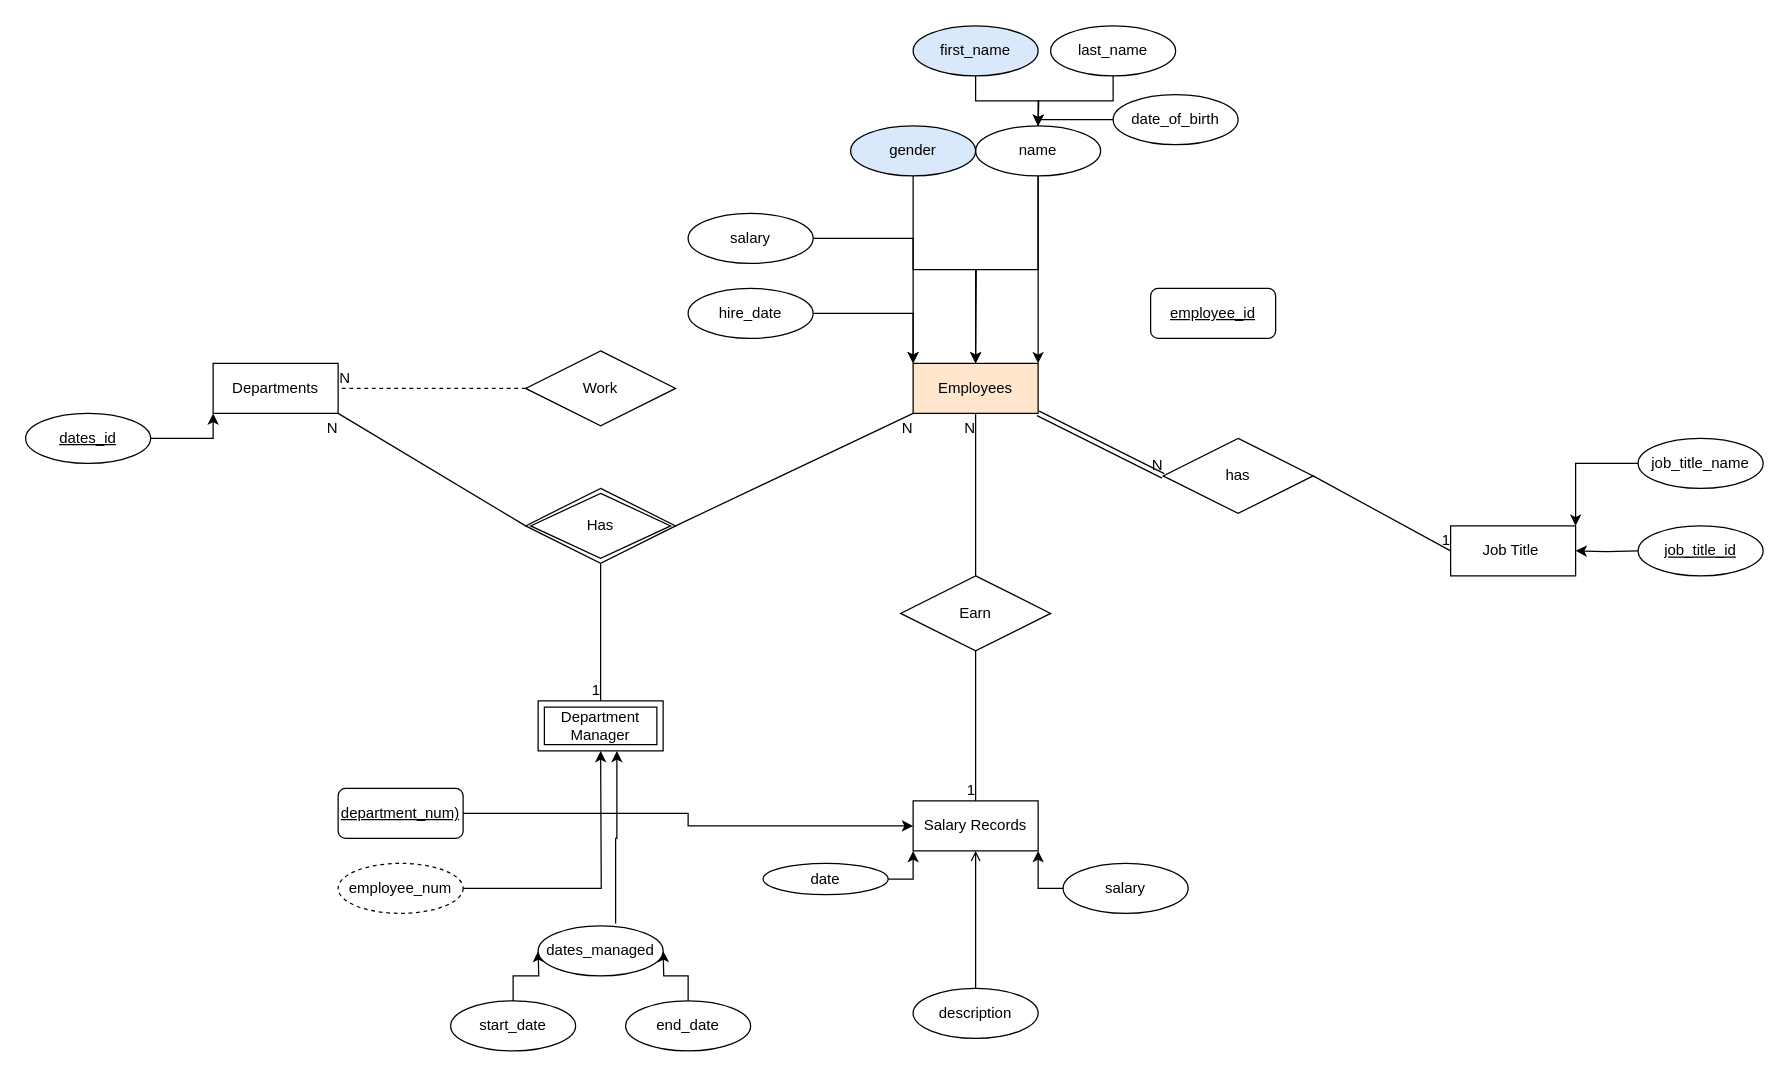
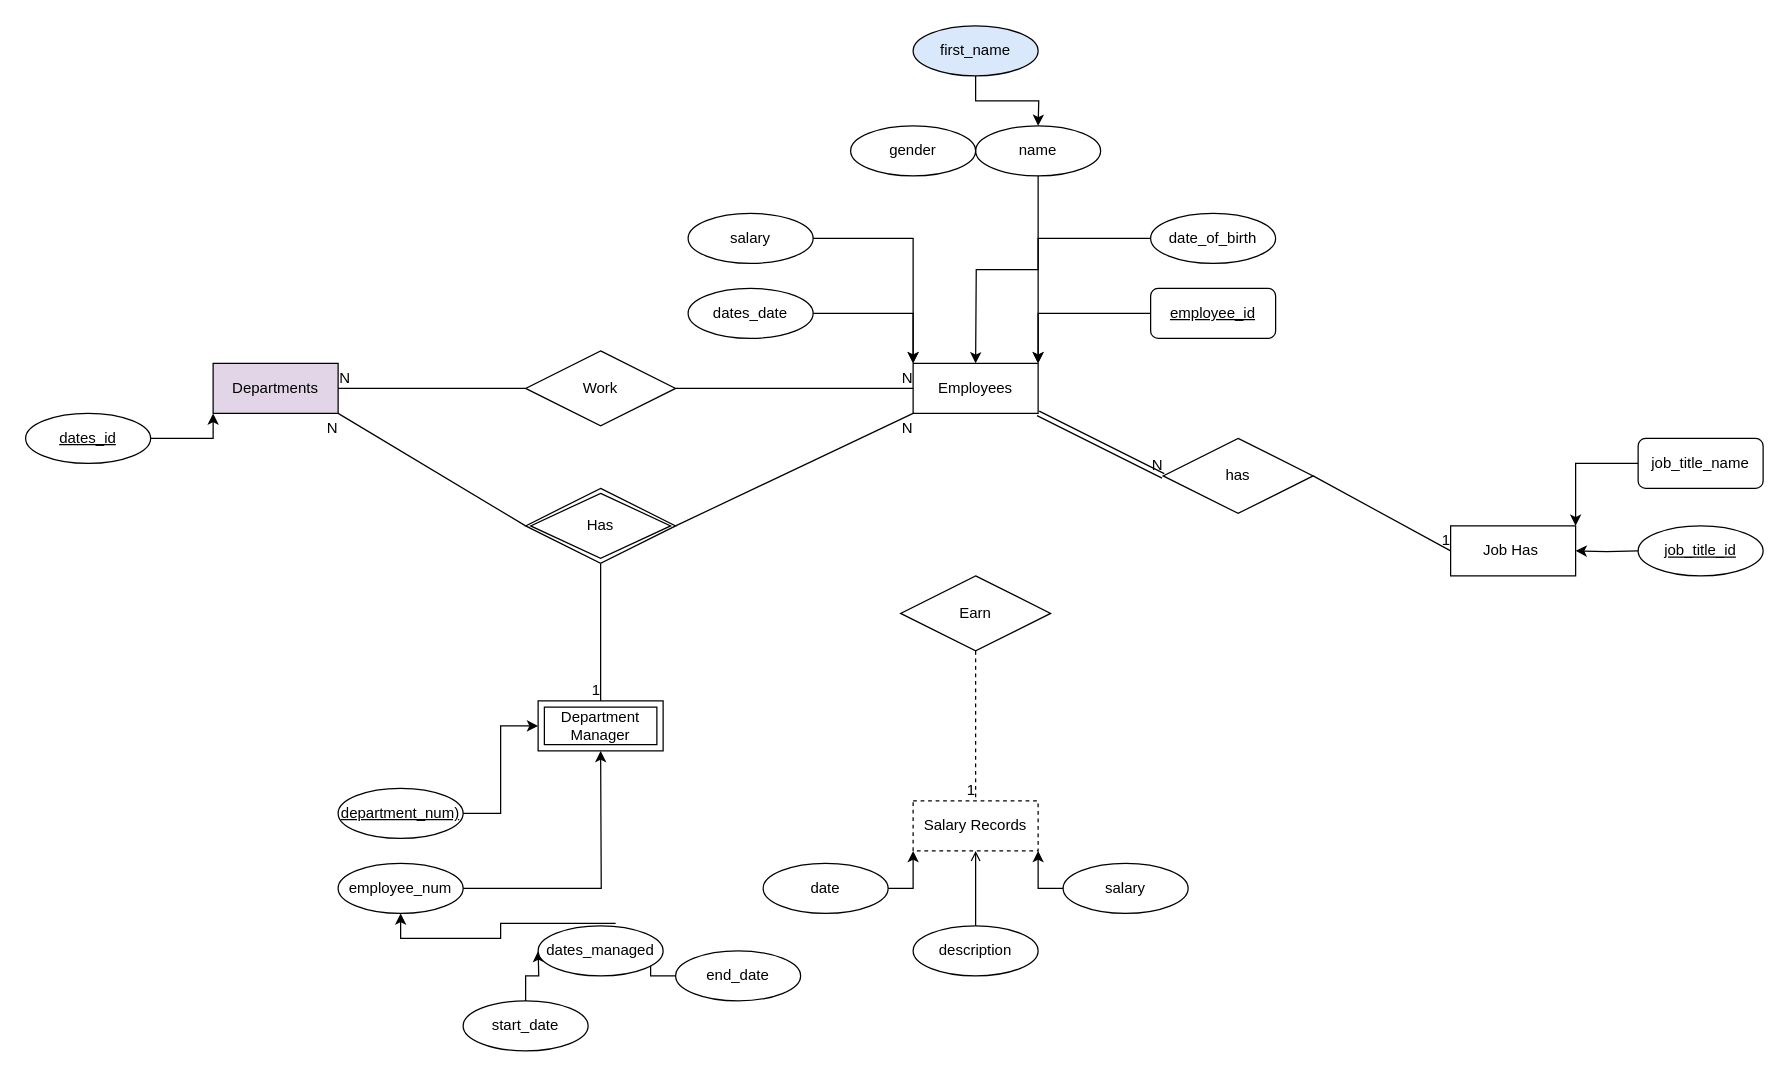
node "last_name": removed
edge "last_name" -> "name": removed
node "date_of_birth": moved (1176, 119) -> (1213, 238)
node "gender": fillcolor #dae8fc -> #ffffff
edge "gender" -> "Employees": removed
node "hire_date": label "hire_date" -> "dates_date"
edge "employee_id" -> "Employees": added
node "Departments": fillcolor #ffffff -> #e1d5e7
edge "Departments" -- "Work": style dashed -> solid
edge "Work" -- "Employees": added, label "N"
node "Employees": fillcolor #ffe6cc -> #ffffff
node "job_title_name": shape ellipse -> rounded rectangle
edge "Employees" -- "Earn": removed, label "N"
node "Job Title": label "Job Title" -> "Job Has"
edge "Earn" -- "Salary Records": style solid -> dashed
node "department_num)": shape rounded rectangle -> ellipse
edge "department_num)" -> "Salary Records": now "department_num)" -> "Department Manager"
node "Salary Records": style solid -> dashed
edge "dates_managed" -> "Department Manager": now "dates_managed" -> "employee_num"
node "date": size 125x31 -> 125x50
node "employee_num": style dashed -> solid
node "description": moved (976, 1013) -> (976, 951)
node "start_date": moved (513, 1026) -> (526, 1026)
node "end_date": moved (688, 1026) -> (738, 976)
